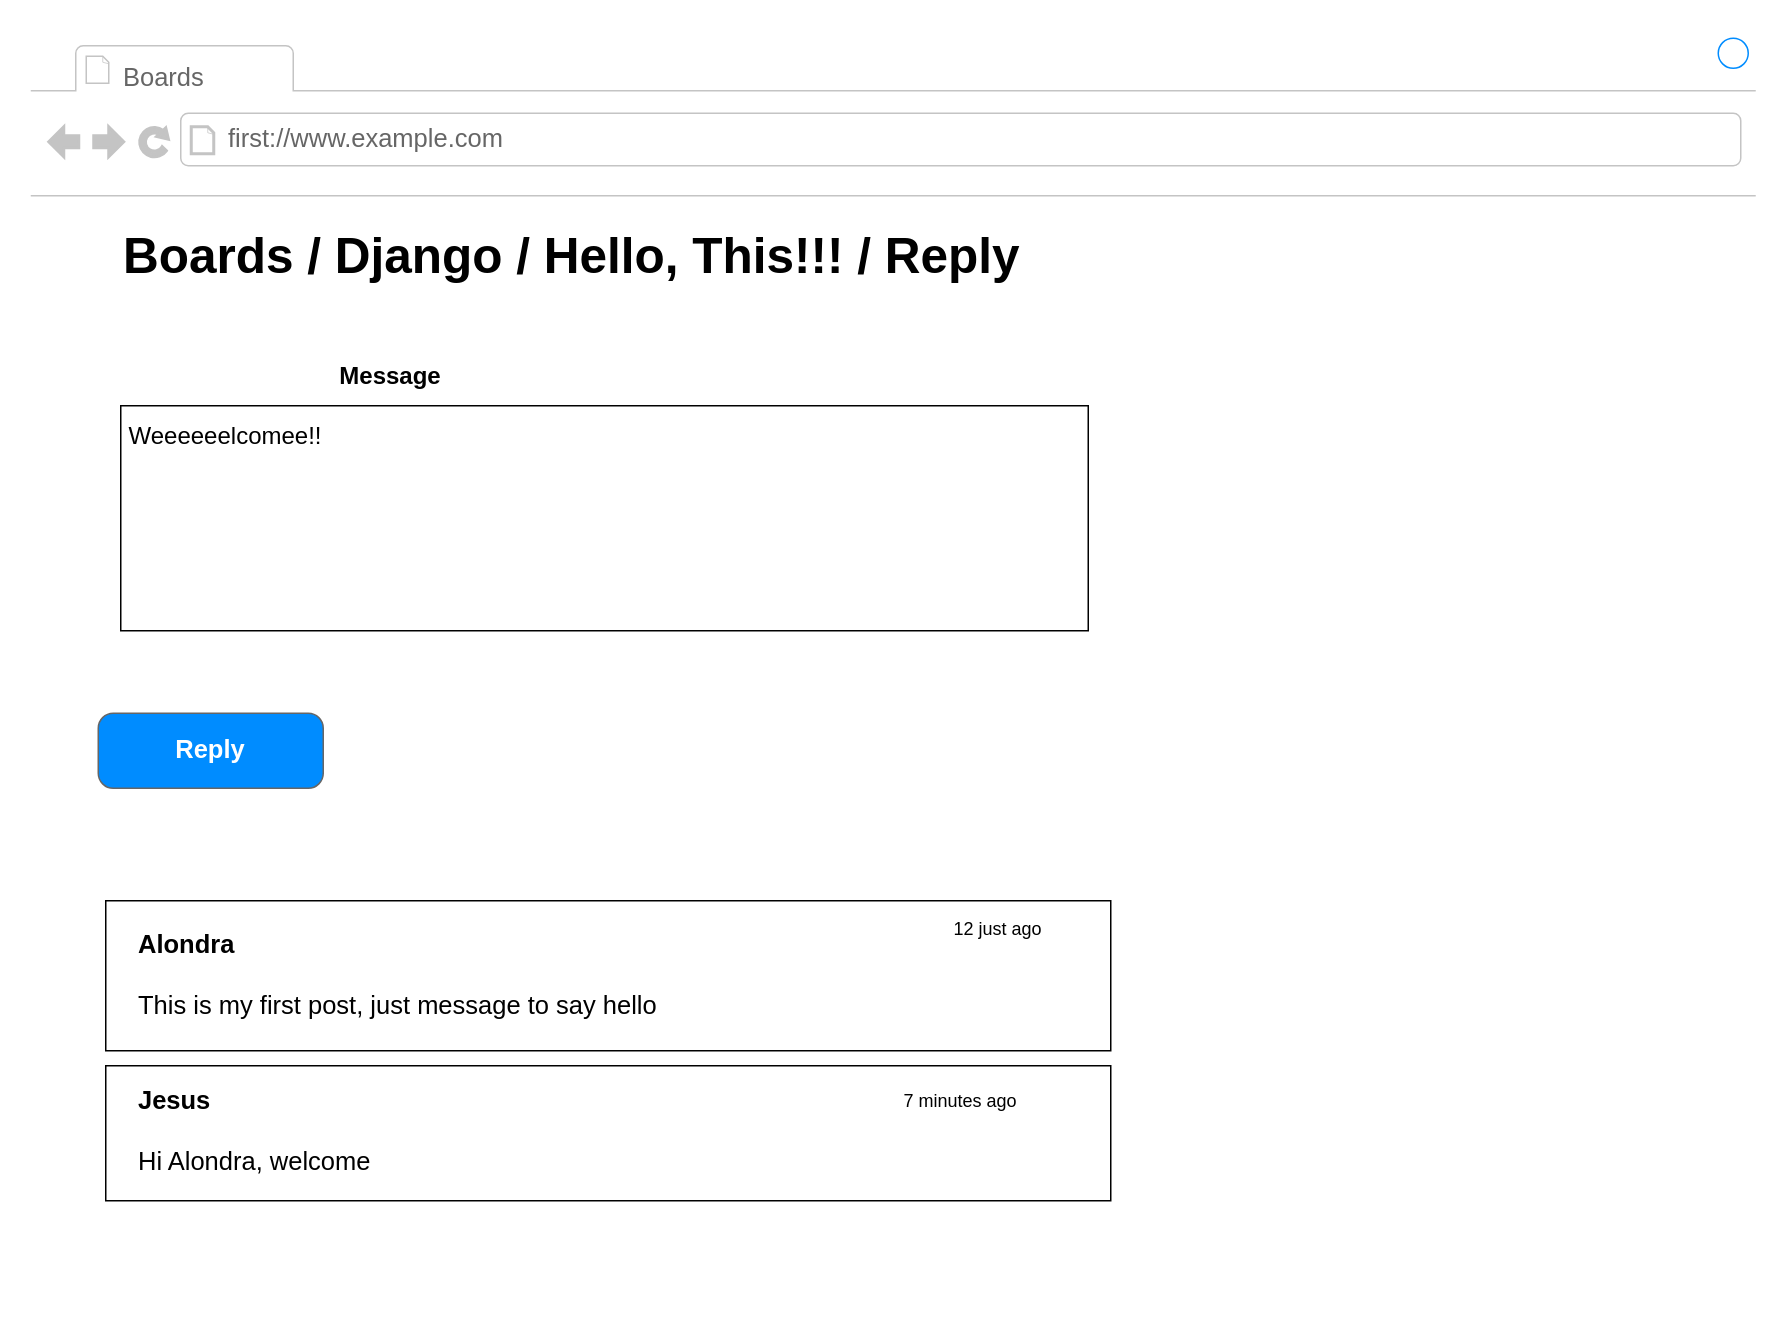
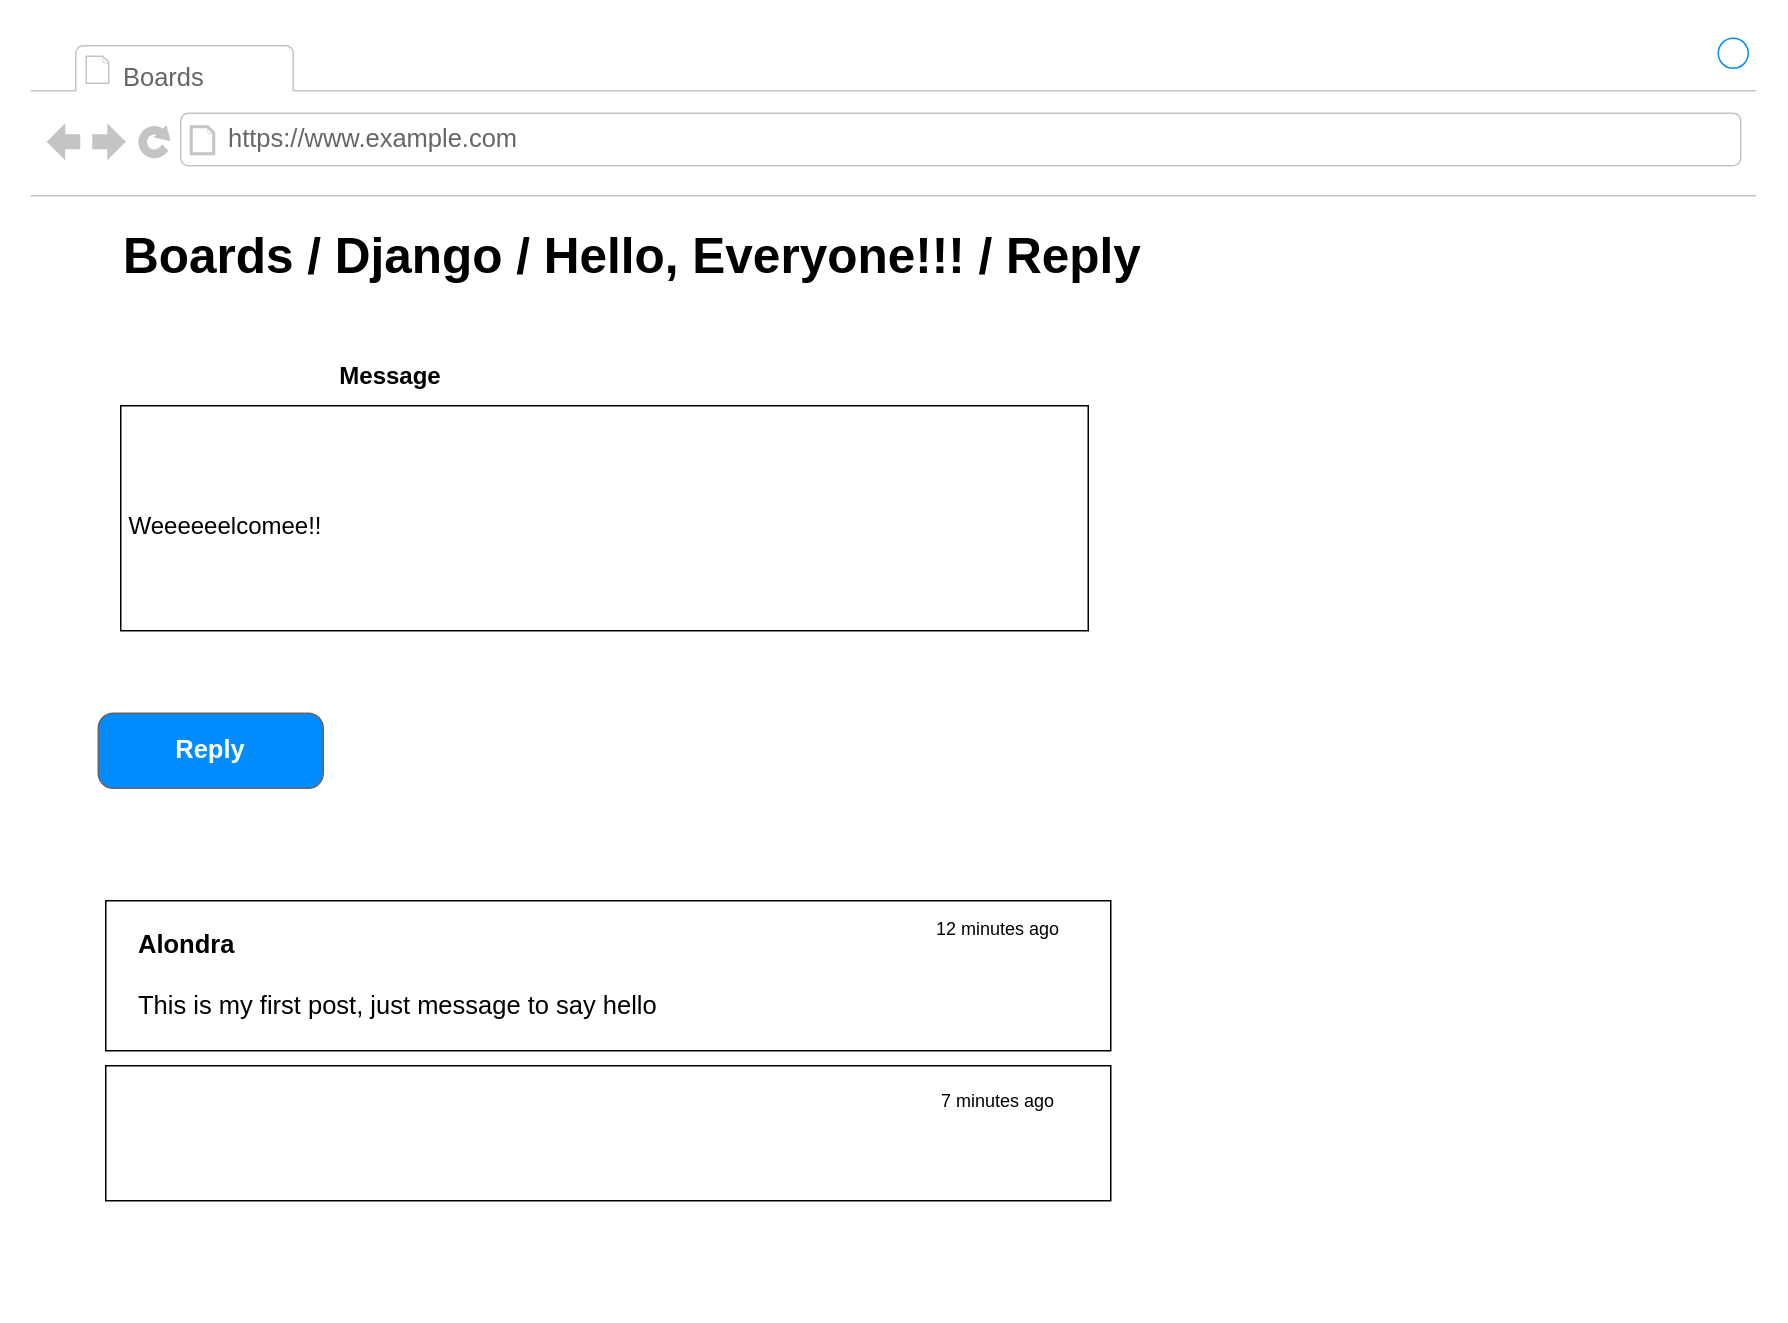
node "first://www.example.com": label "first://www.example.com" -> "https://www.example.com"
node "Boards / Django / Hello, This!!! / Reply": label "Boards / Django / Hello, This!!! / Reply" -> "Boards / Django / Hello, Everyone!!! / Reply"
node "Weeeeeelcomee!!": moved (226, 436) -> (226, 526)
node "sas": label "sas" -> "https"
node "12 just ago": label "12 just ago" -> "12 minutes ago"
node "7 minutes ago": moved (961, 1102) -> (998, 1102)
node "Jesus Hi Alondra, welcome": removed
